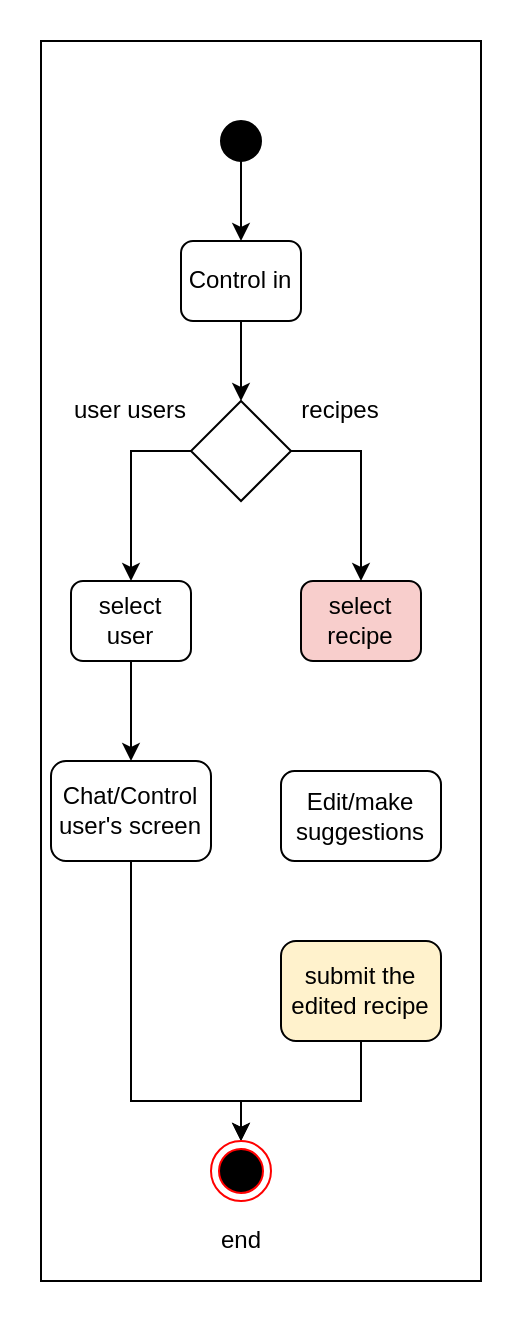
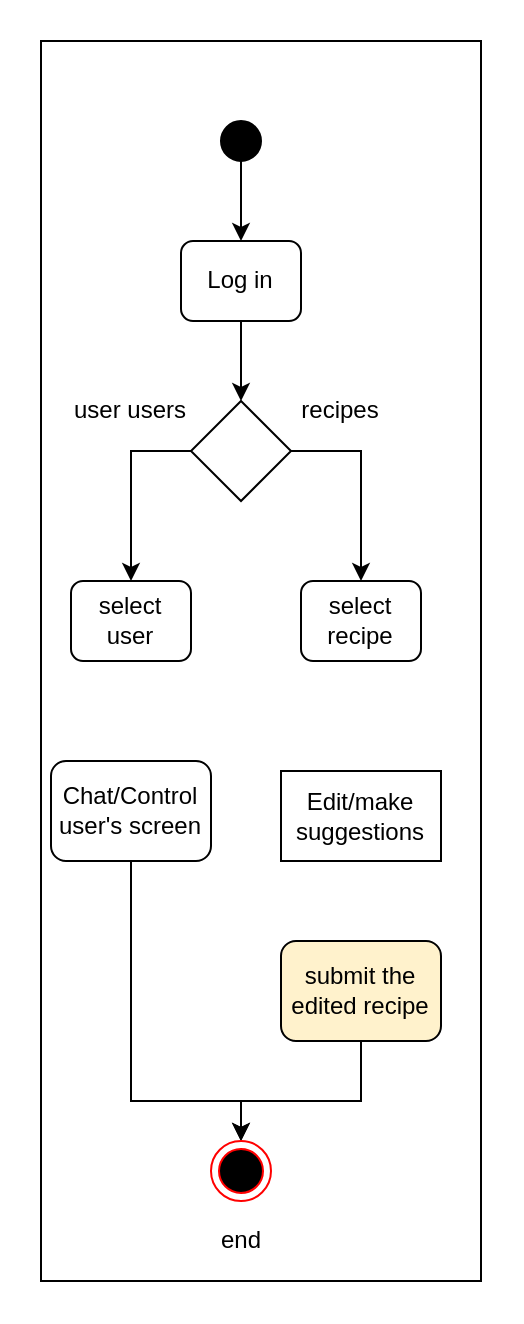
node "Control in": label "Control in" -> "Log in"
node "select recipe": fillcolor #f8cecc -> #ffffff
edge "select user" -> "Chat/Control user's screen": removed
node "Edit/make suggestions": shape rounded rectangle -> rectangle
